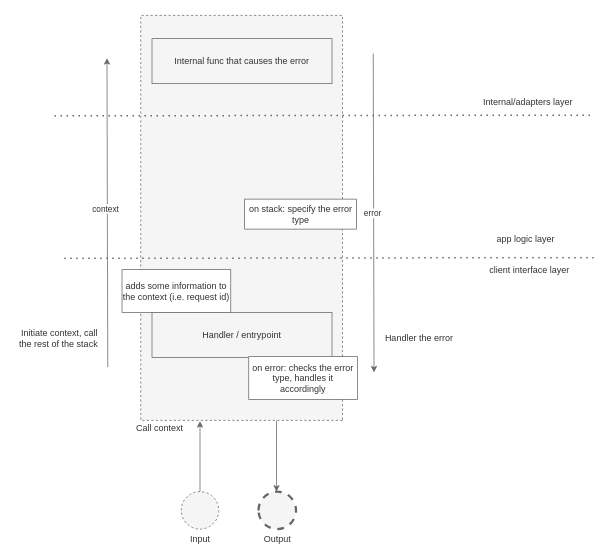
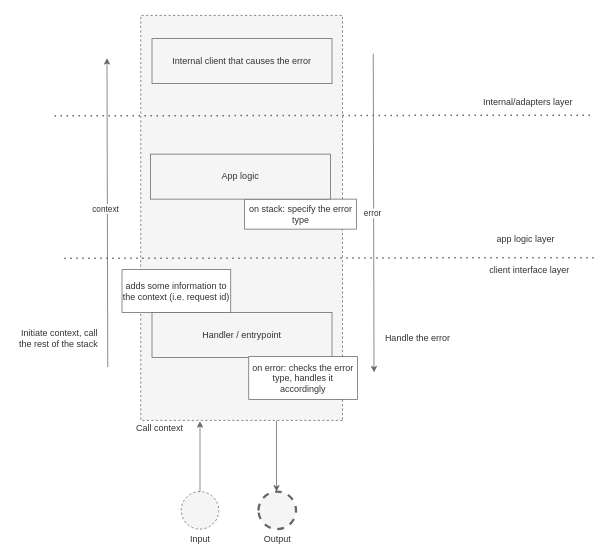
node "Internal func that causes the error": label "Internal func that causes the error" -> "Internal client that causes the error"
node "App logic": added
node "Handler the error": label "Handler the error" -> "Handle the error"
